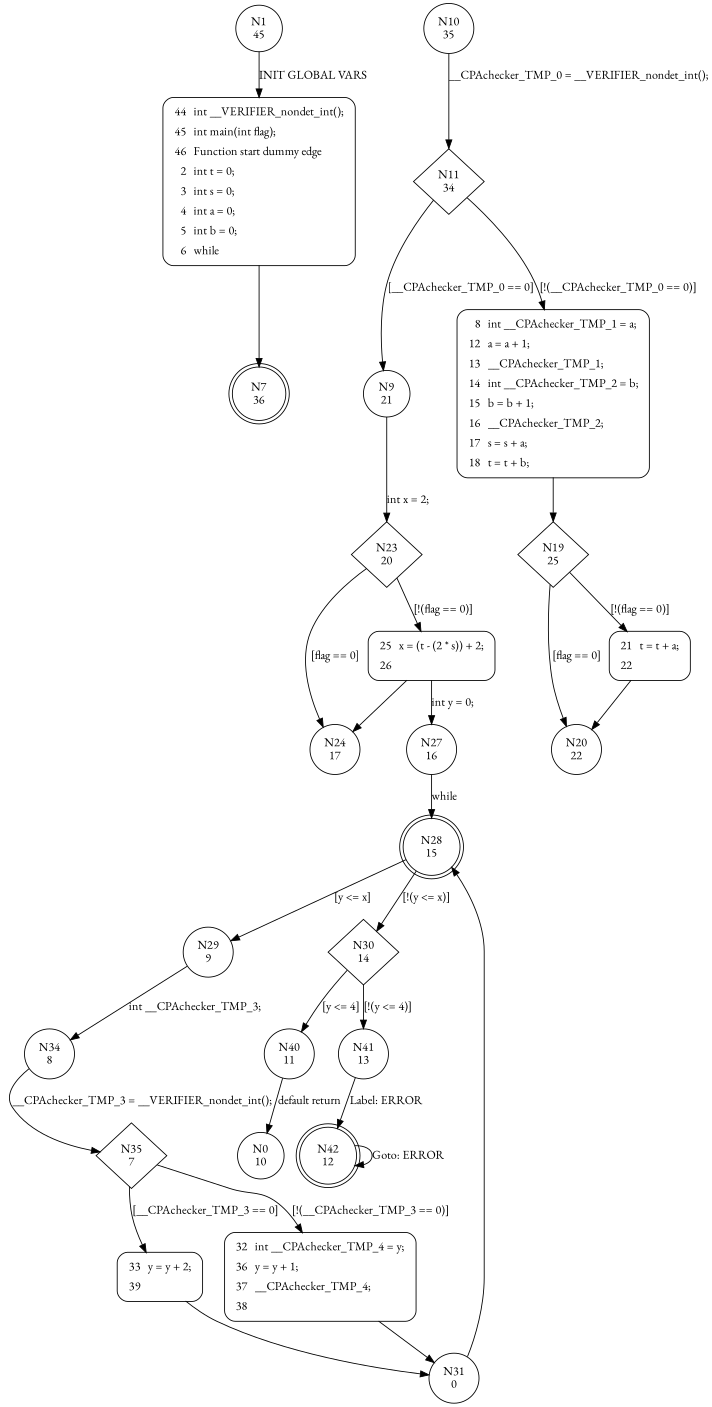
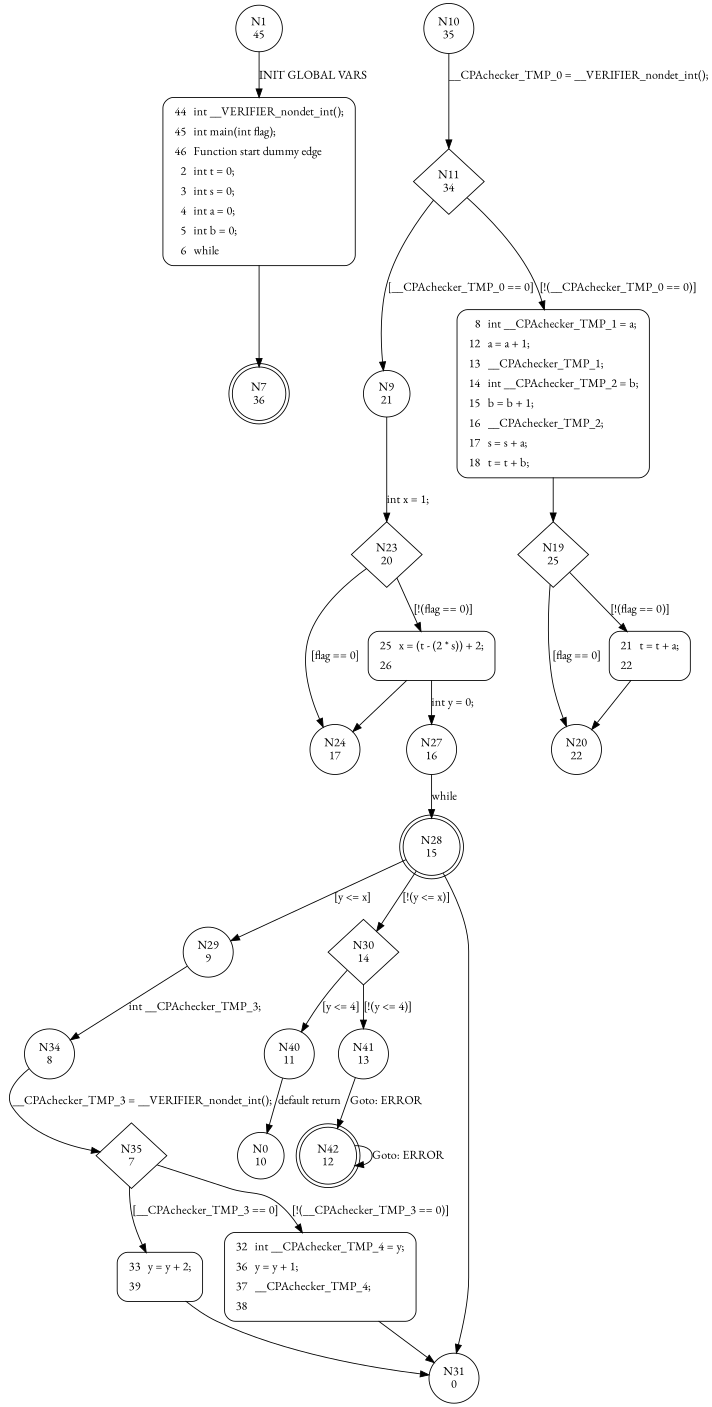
edge "N9 21" -> "N23 20": label "int x = 2;" -> "int x = 1;"
edge "N41 13" -> "N42 12": label "Label: ERROR" -> "Goto: ERROR"
edge "N31 0" -> "N28 15": reversed
